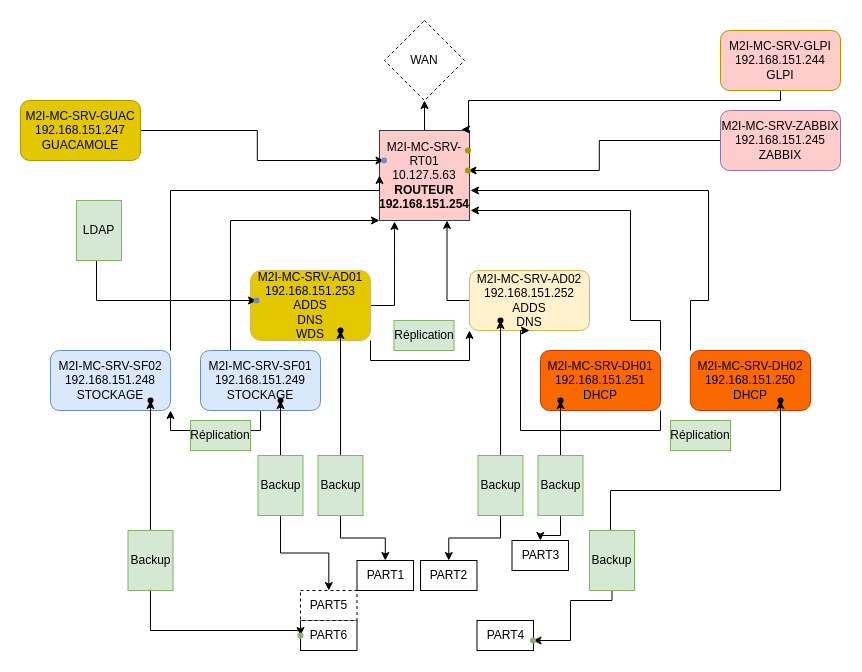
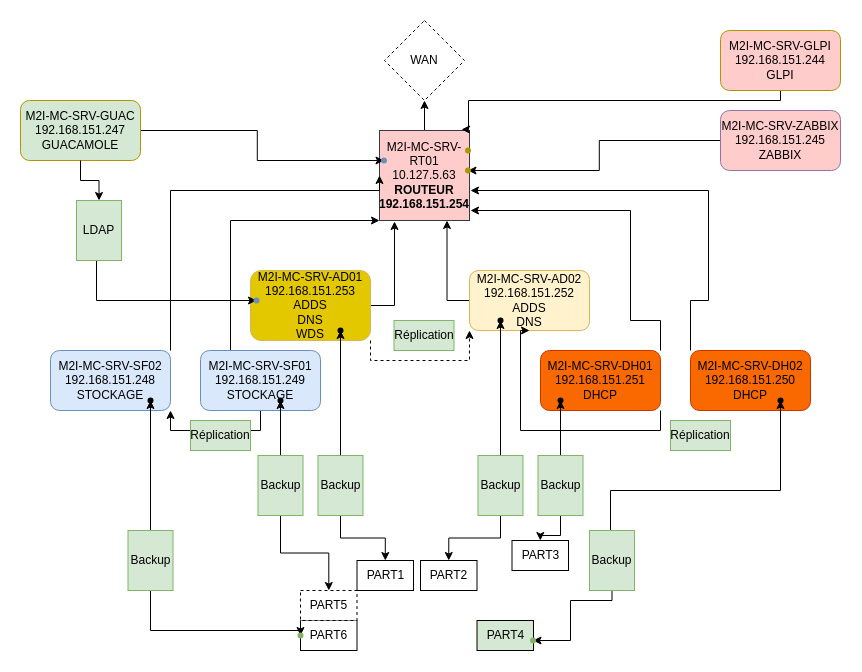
node "M2I-MC-SRV-GUAC 192.168.151.247 GUACAMOLE": fillcolor #e3c800 -> #d5e8d4
edge "M2I-MC-SRV-GUAC 192.168.151.247 GUACAMOLE" -> "LDAP": added
edge "M2I-MC-SRV-AD01 192.168.151.253 ADDS DNS WDS" -> "M2I-MC-SRV-AD02 192.168.151.252 ADDS DNS": style solid -> dashed
node "PART4": fillcolor #ffffff -> #d5e8d4
